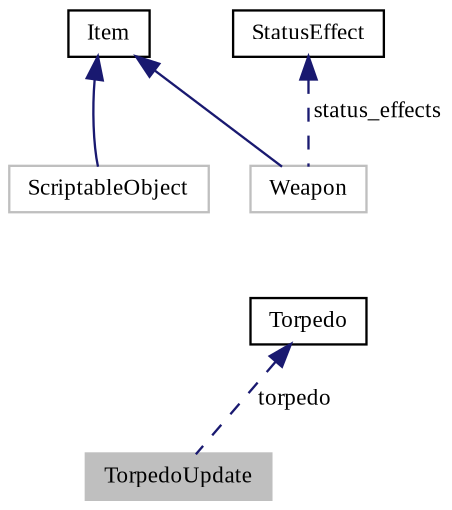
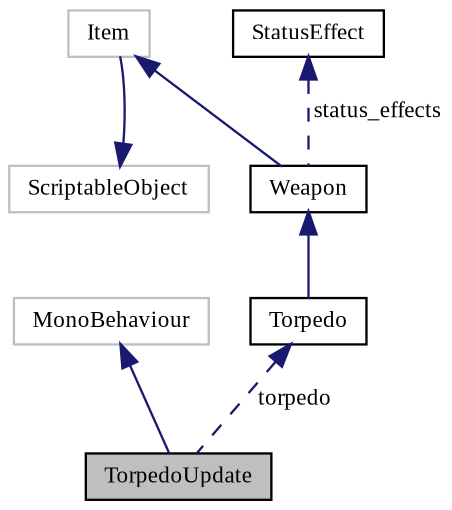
node "Item": color black -> grey75
edge "ScriptableObject" -> "Item": reversed
node "Weapon": color grey75 -> black
edge "Torpedo" -> "Weapon": added
node "MonoBehaviour": added
node "TorpedoUpdate": color grey75 -> black
